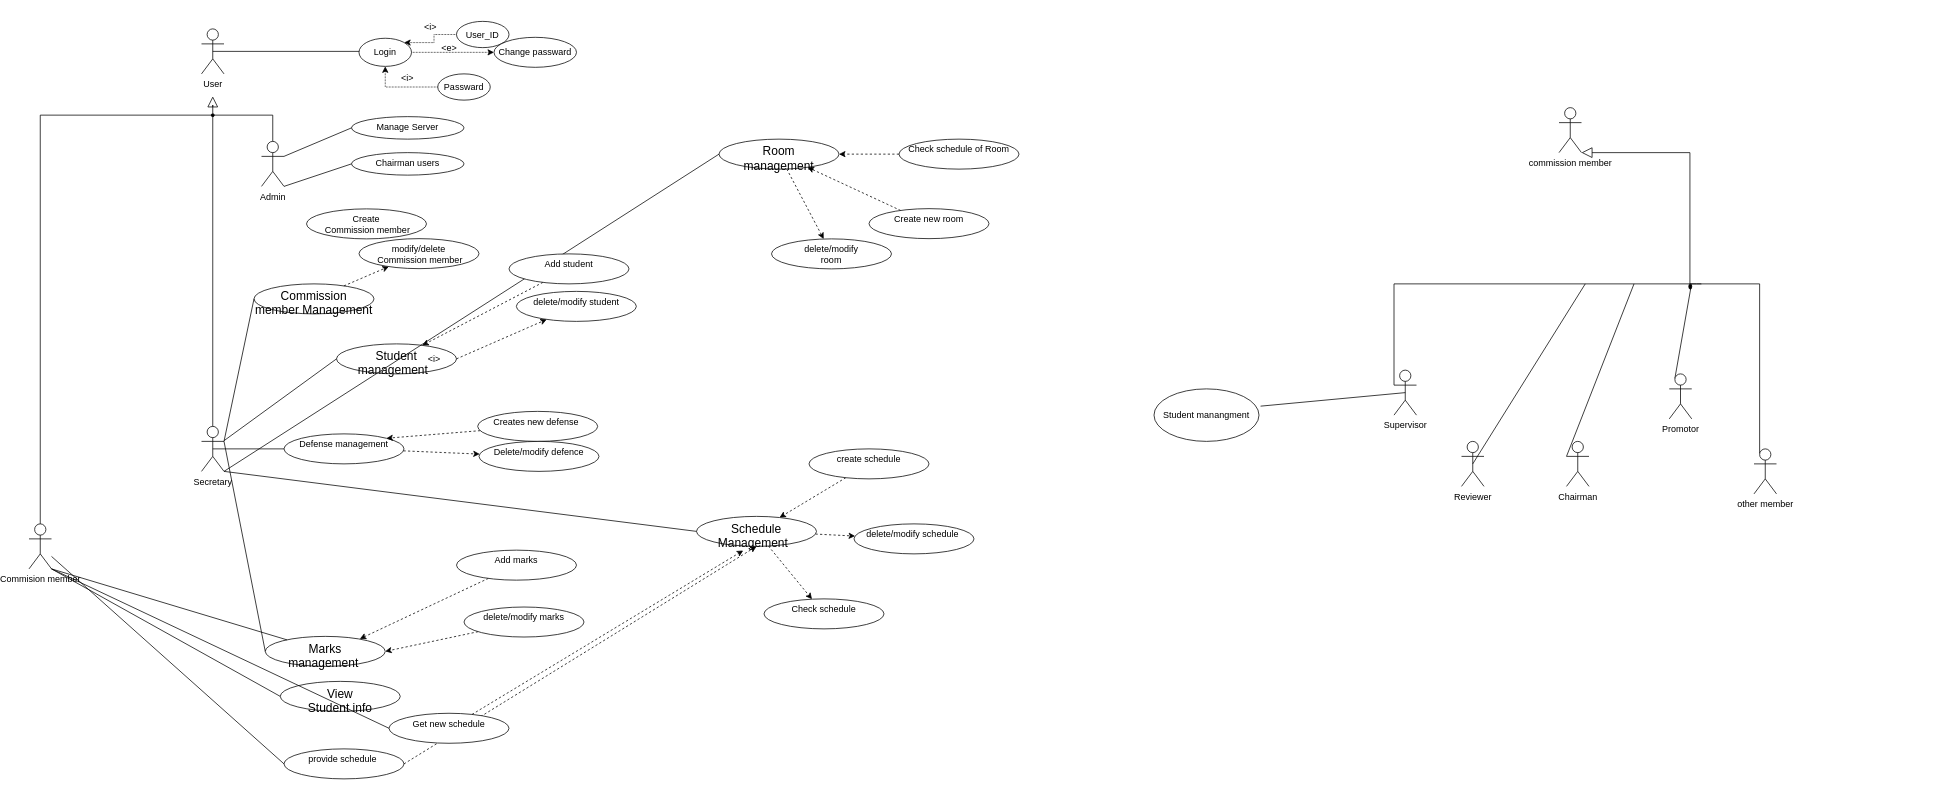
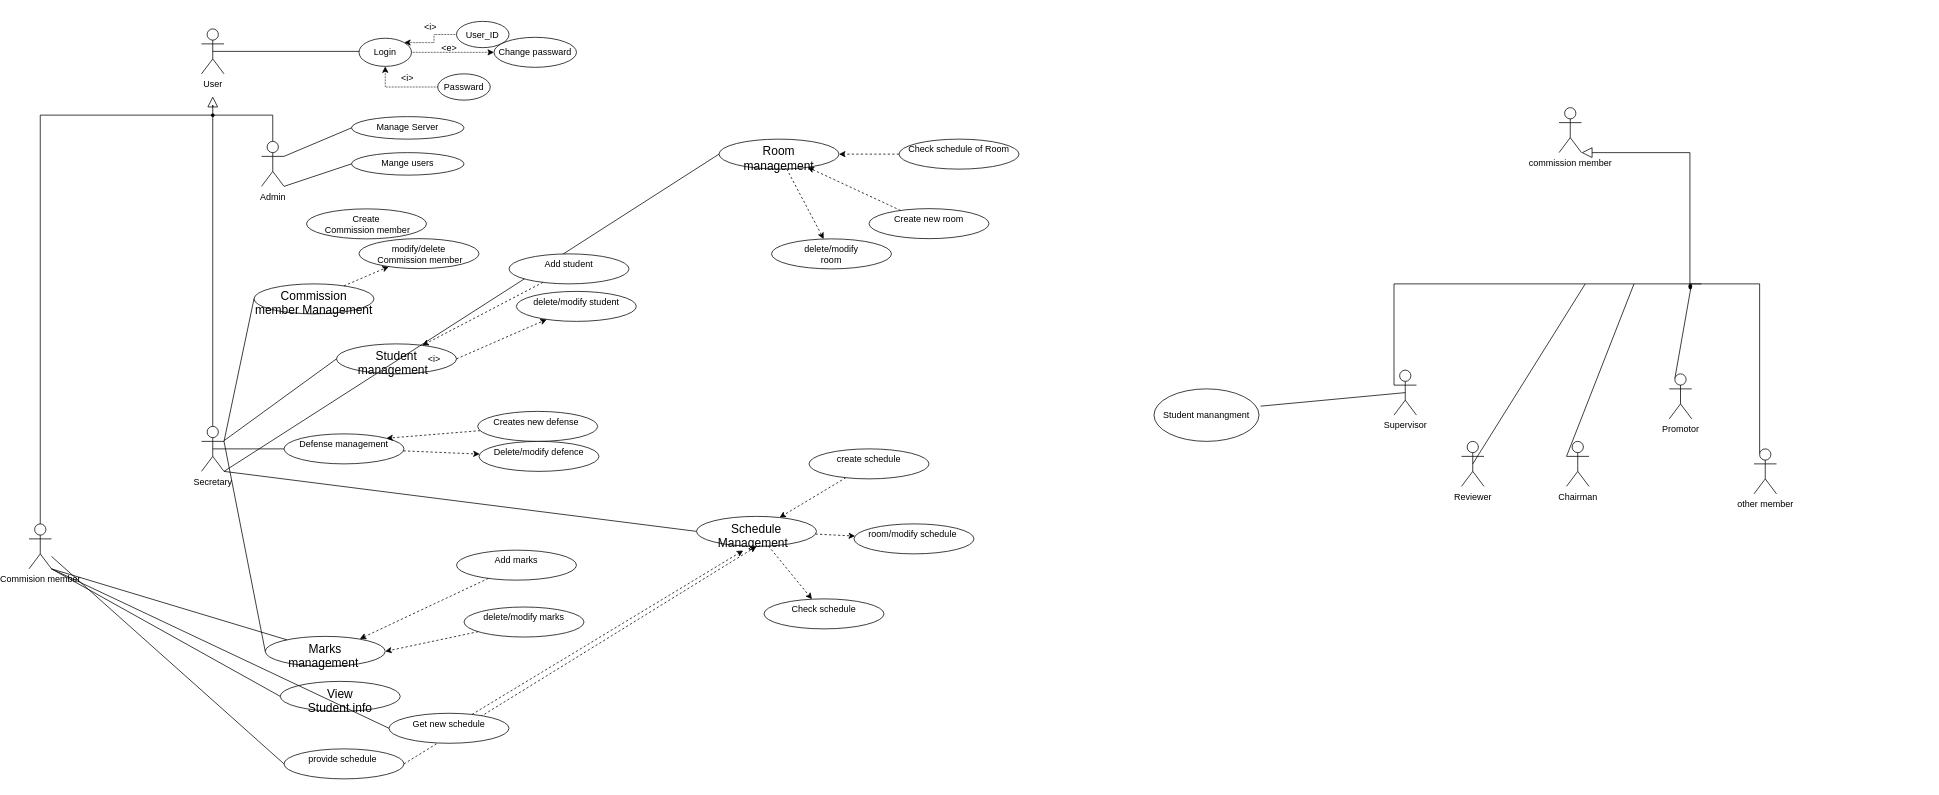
node "Chairman users": label "Chairman users" -> "Mange users"
node "delete/modify schedule": label "delete/modify schedule" -> "room/modify schedule"
